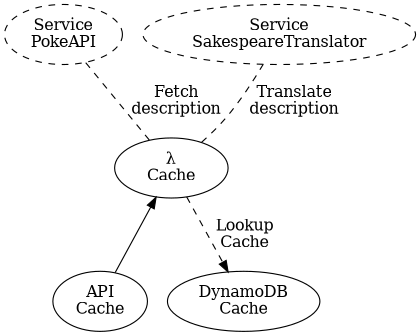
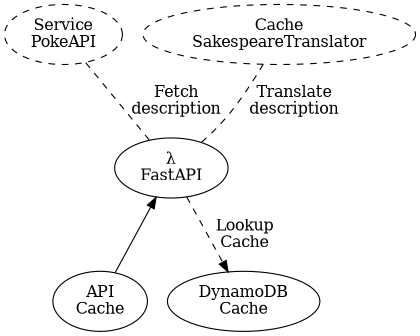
node "Service SakespeareTranslator": label "Service SakespeareTranslator" -> "Cache SakespeareTranslator"
node "λ Cache": label "λ Cache" -> "λ FastAPI"
